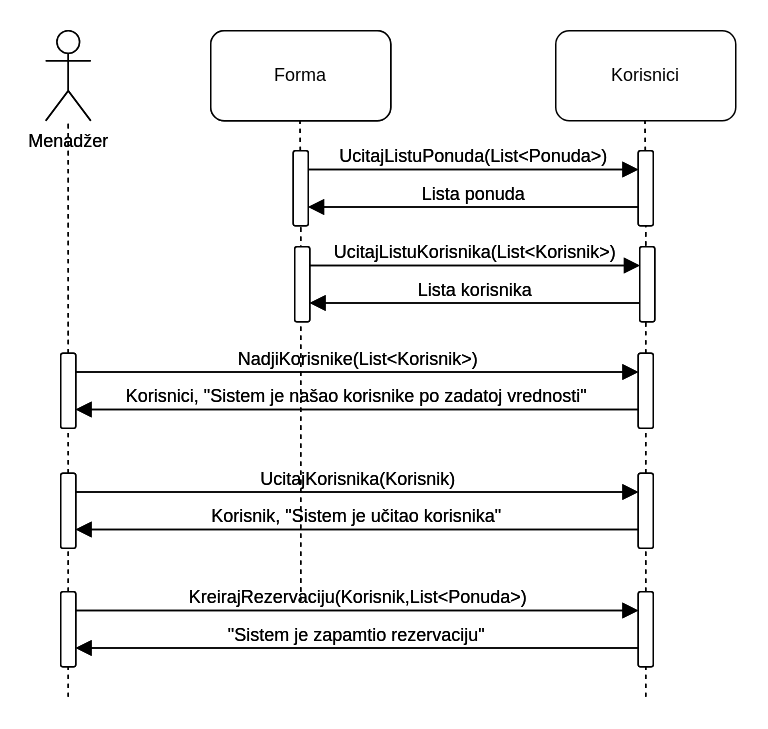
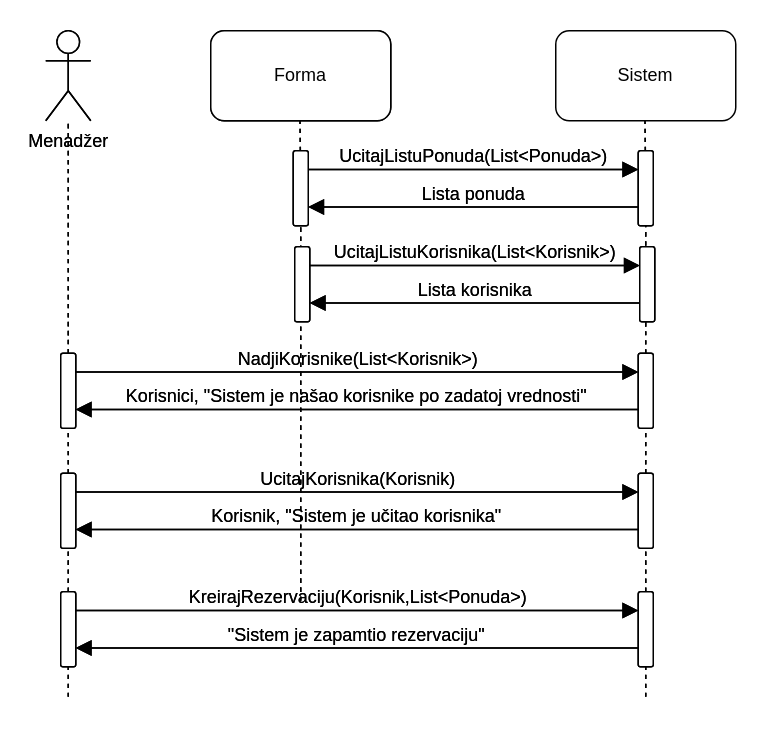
node "Korisnici": label "Korisnici" -> "Sistem"
